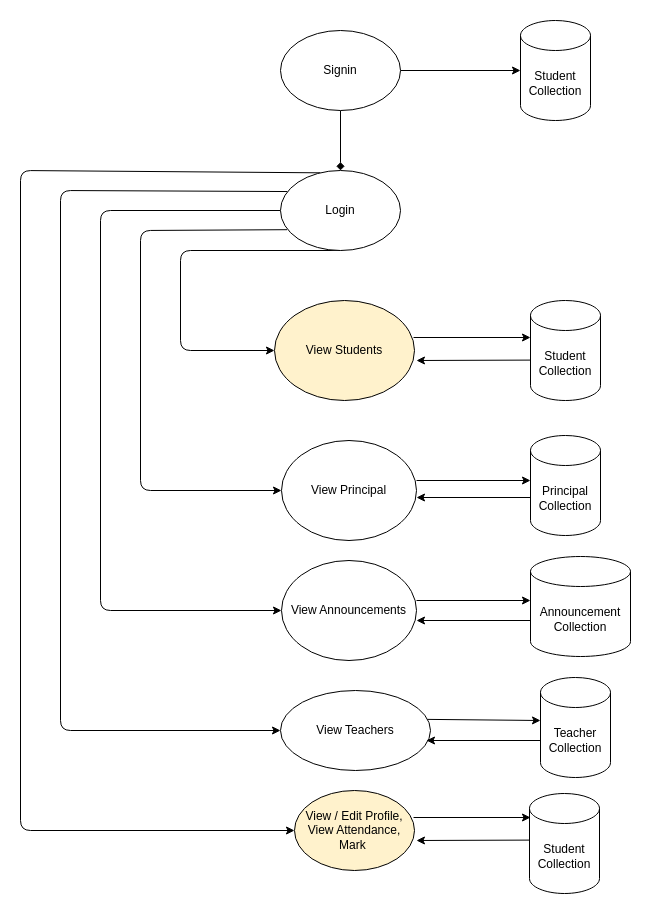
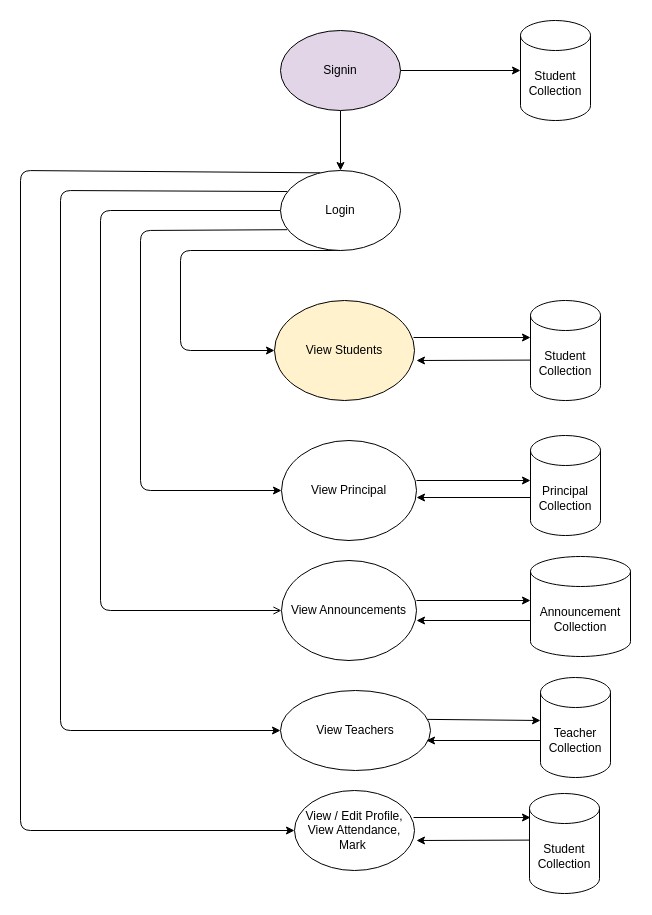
node "Signin": fillcolor #ffffff -> #e1d5e7
edge "Signin" -> "Login": arrowhead diamond -> classic
edge "Login" -> "View Announcements": arrowhead classic -> open
node "View / Edit Profile, View Attendance, Mark": fillcolor #fff2cc -> #ffffff
